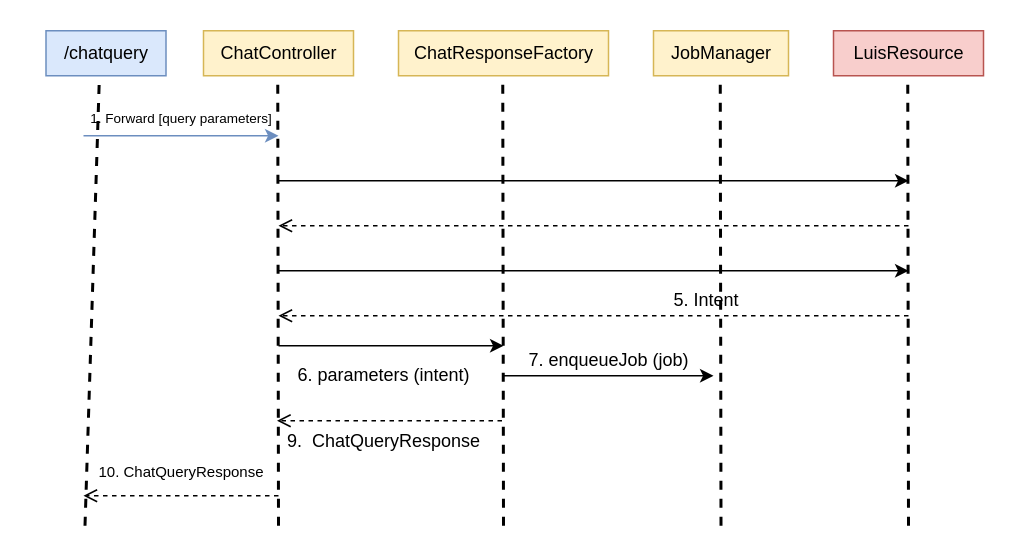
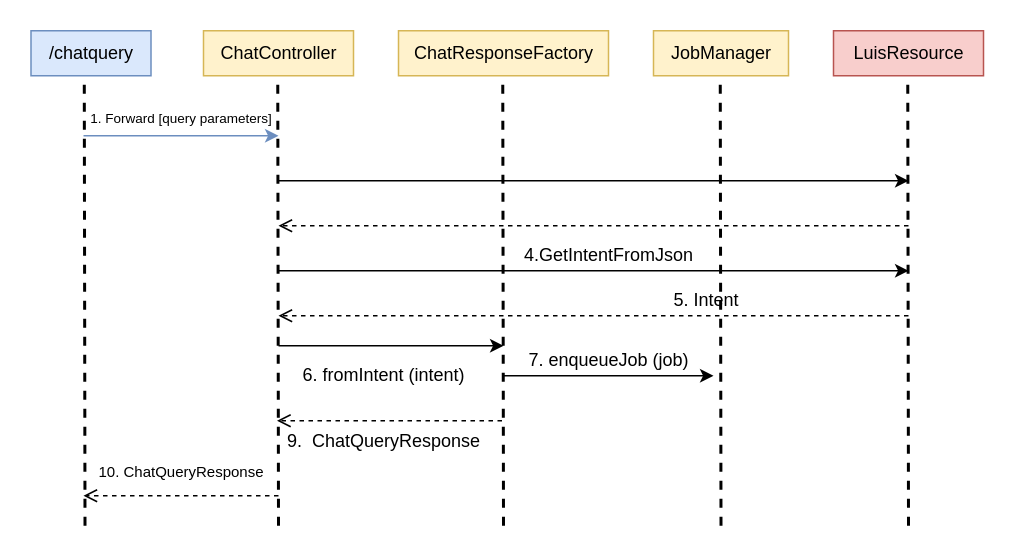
node "/chatquery": moved (106, 53) -> (91, 53)
node "4.GetIntentFromJson": added
node "6. parameters (intent)": label "6. parameters (intent)" -> "6. fromIntent (intent)"
